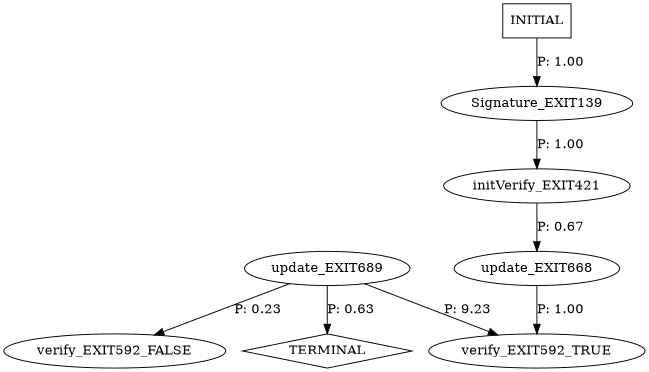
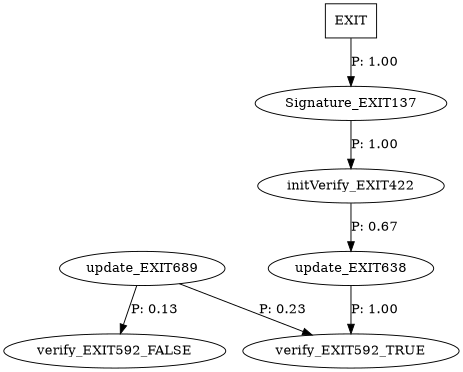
node "INITIAL": label "INITIAL" -> "EXIT"
node "Signature_EXIT139": label "Signature_EXIT139" -> "Signature_EXIT137"
node "initVerify_EXIT421": label "initVerify_EXIT421" -> "initVerify_EXIT422"
node "update_EXIT668": label "update_EXIT668" -> "update_EXIT638"
edge "update_EXIT689" -> "verify_EXIT592_FALSE": label "P: 0.23" -> "P: 0.13"
edge "update_EXIT689" -> "verify_EXIT592_TRUE": label "P: 9.23" -> "P: 0.23"
node "TERMINAL": removed
